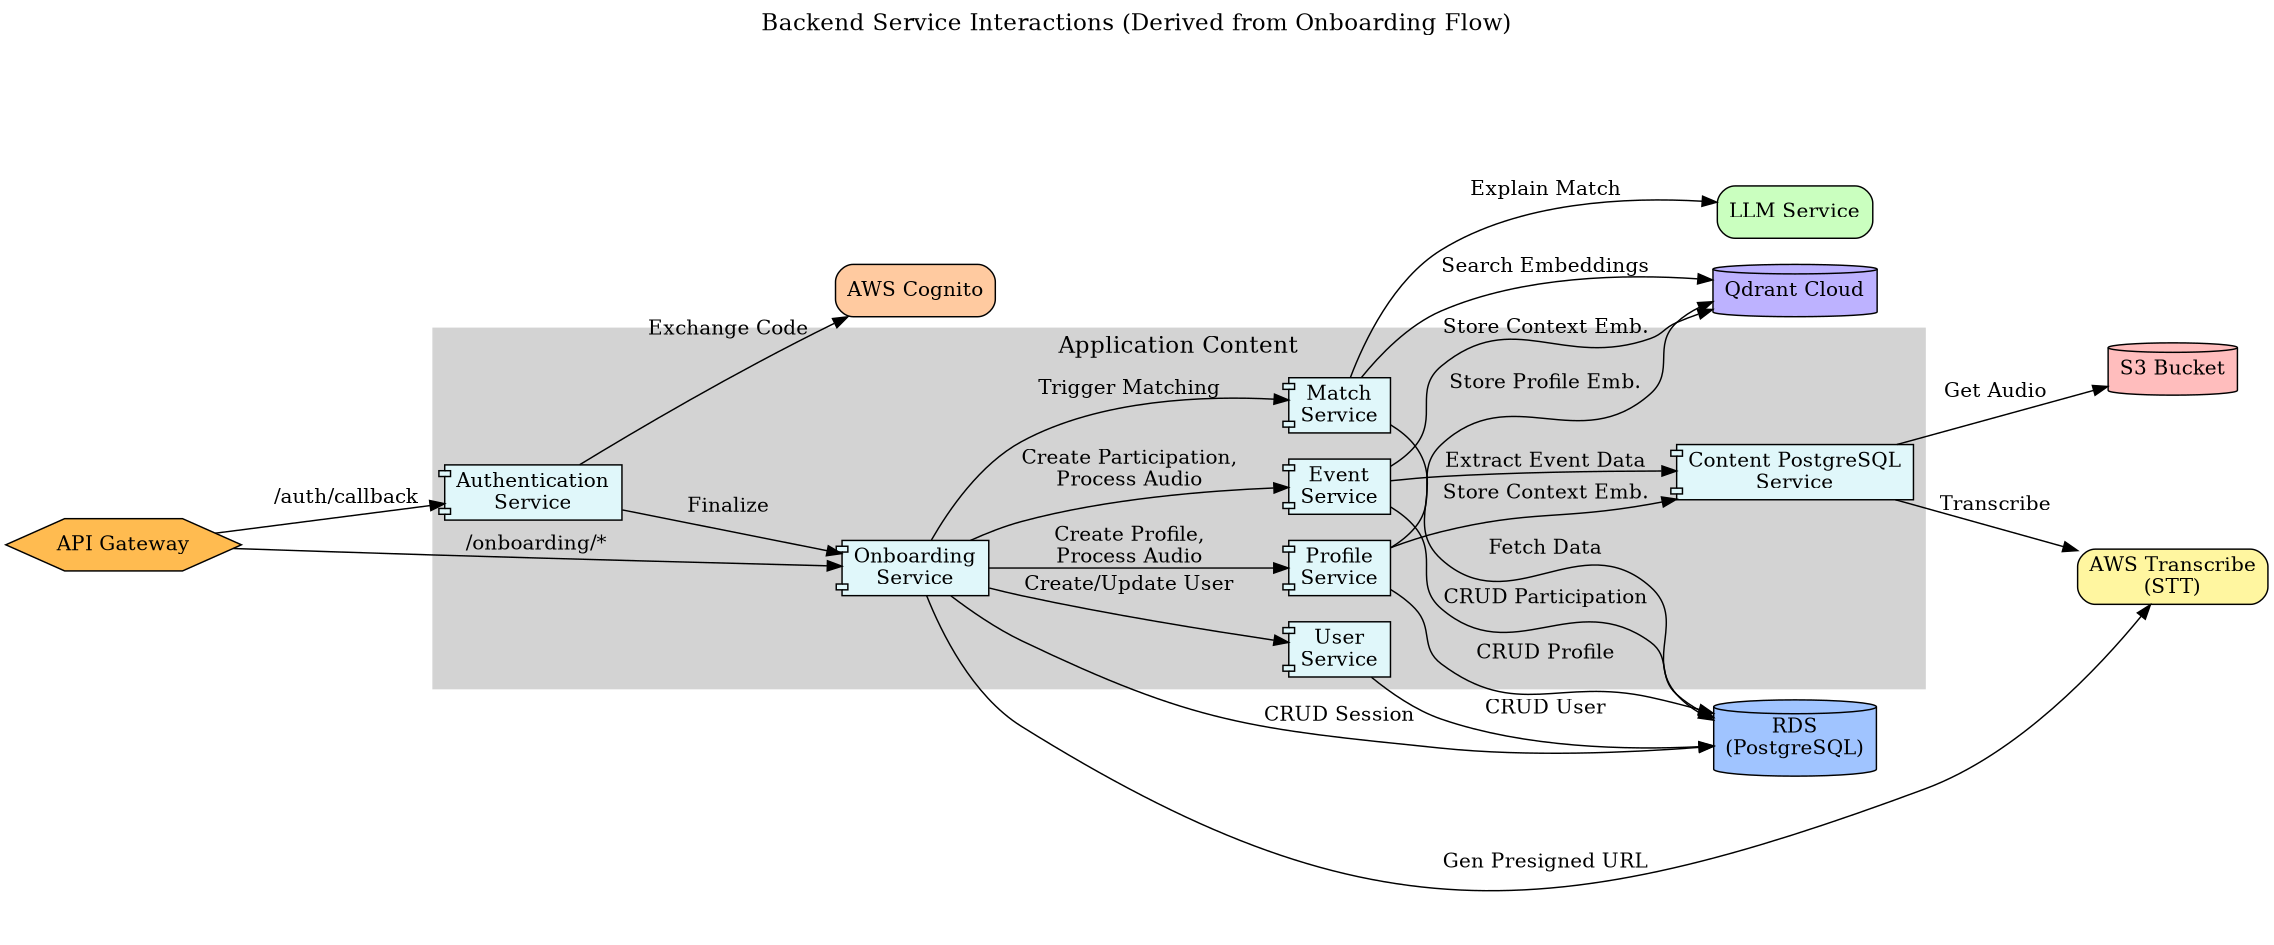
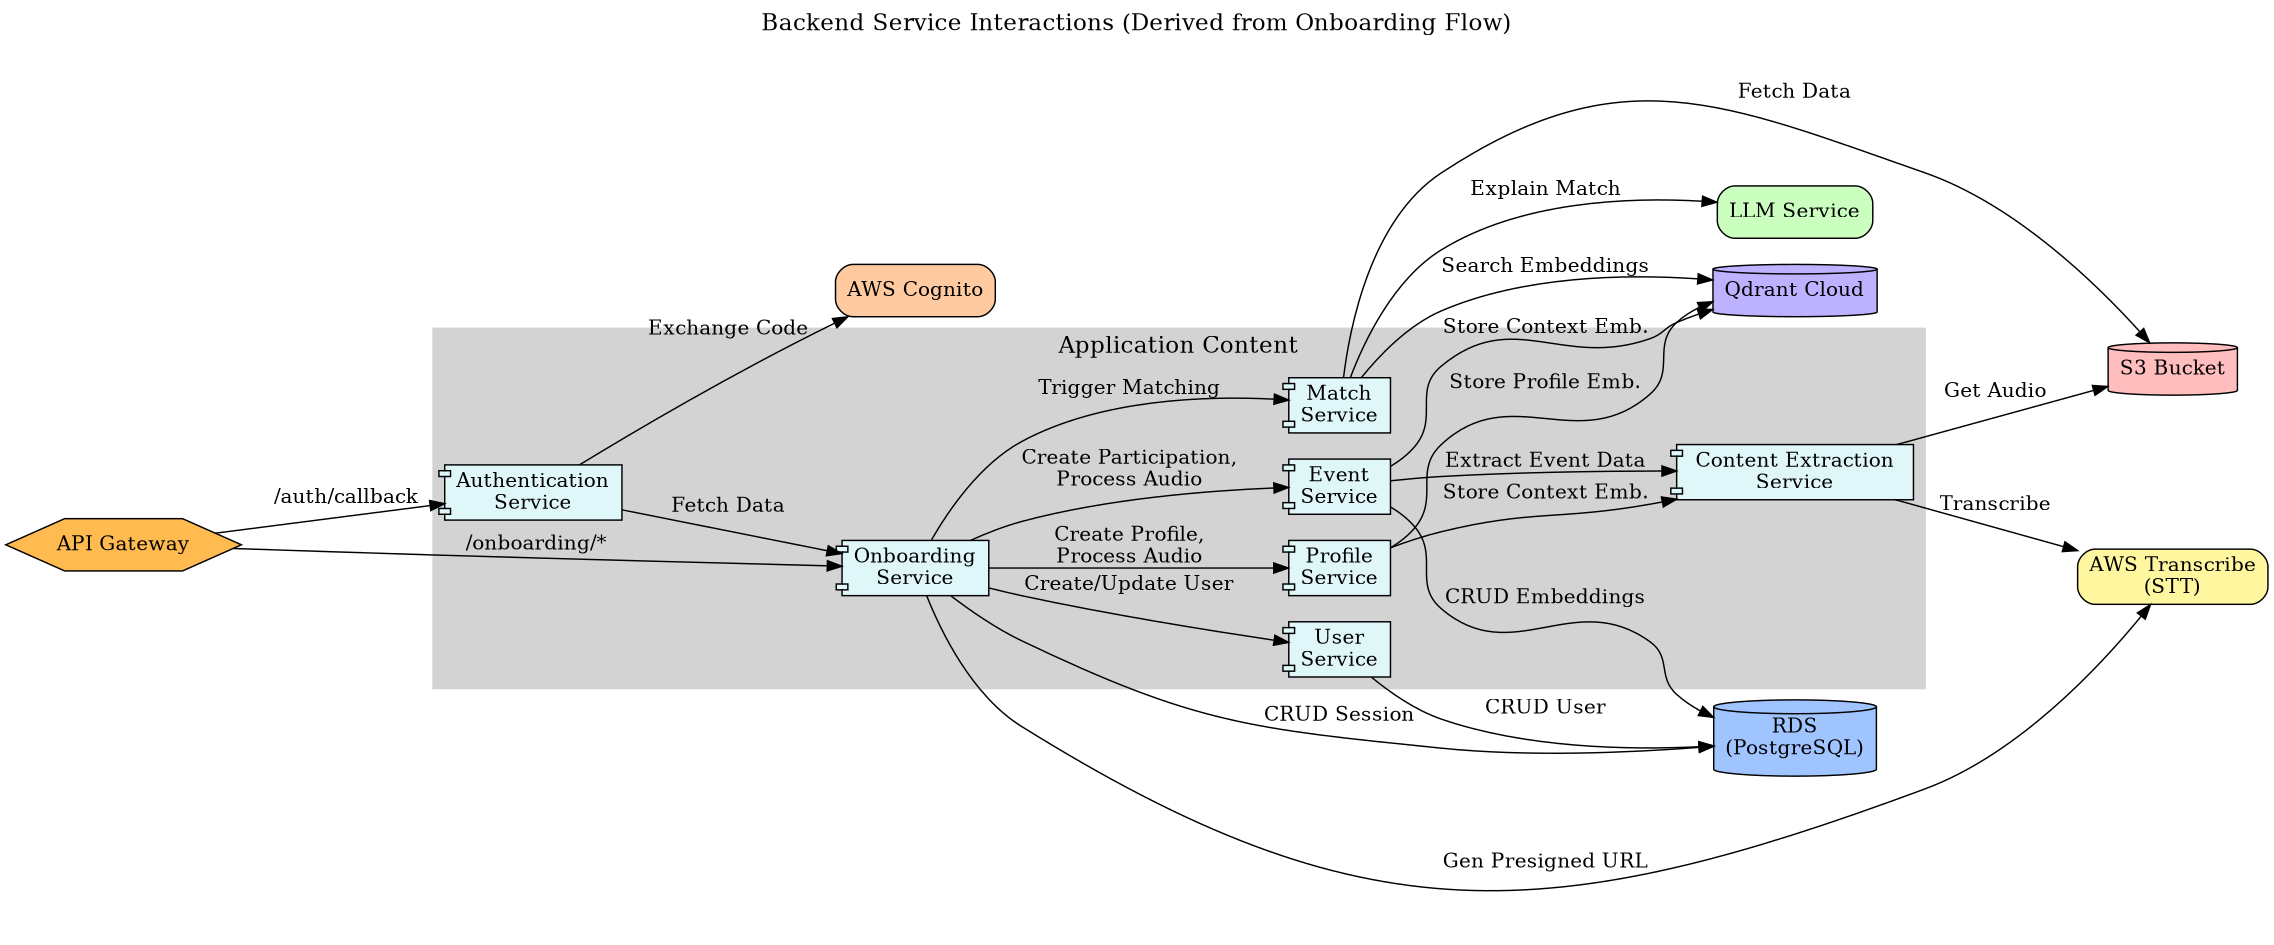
node "Content PostgreSQL Service": label "Content PostgreSQL Service" -> "Content Extraction Service"
edge "Authentication Service" -> "Onboarding Service": label "Finalize" -> "Fetch Data"
edge "Match Service" -> "RDS (PostgreSQL)": now "Match Service" -> "S3 Bucket"
edge "Event Service" -> "RDS (PostgreSQL)": label "CRUD Participation" -> "CRUD Embeddings"
edge "Profile Service" -> "RDS (PostgreSQL)": removed, label "CRUD Profile"
